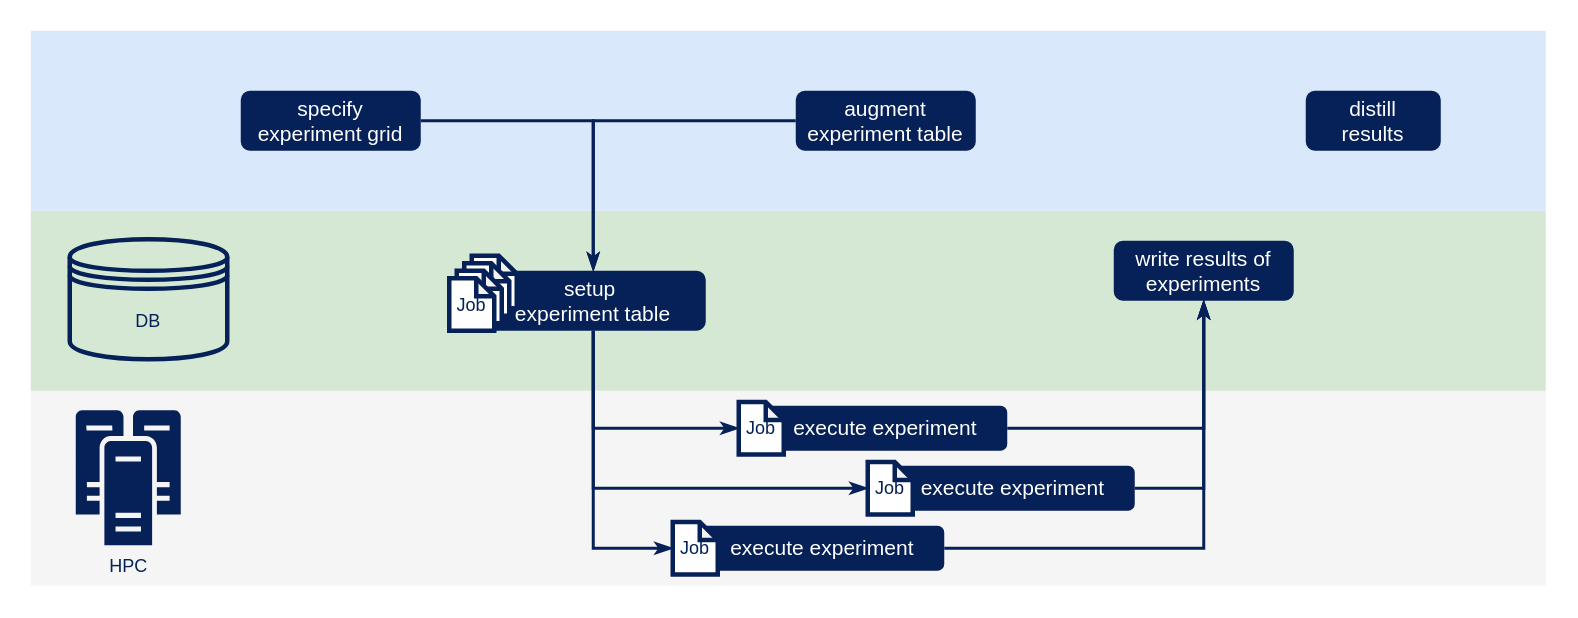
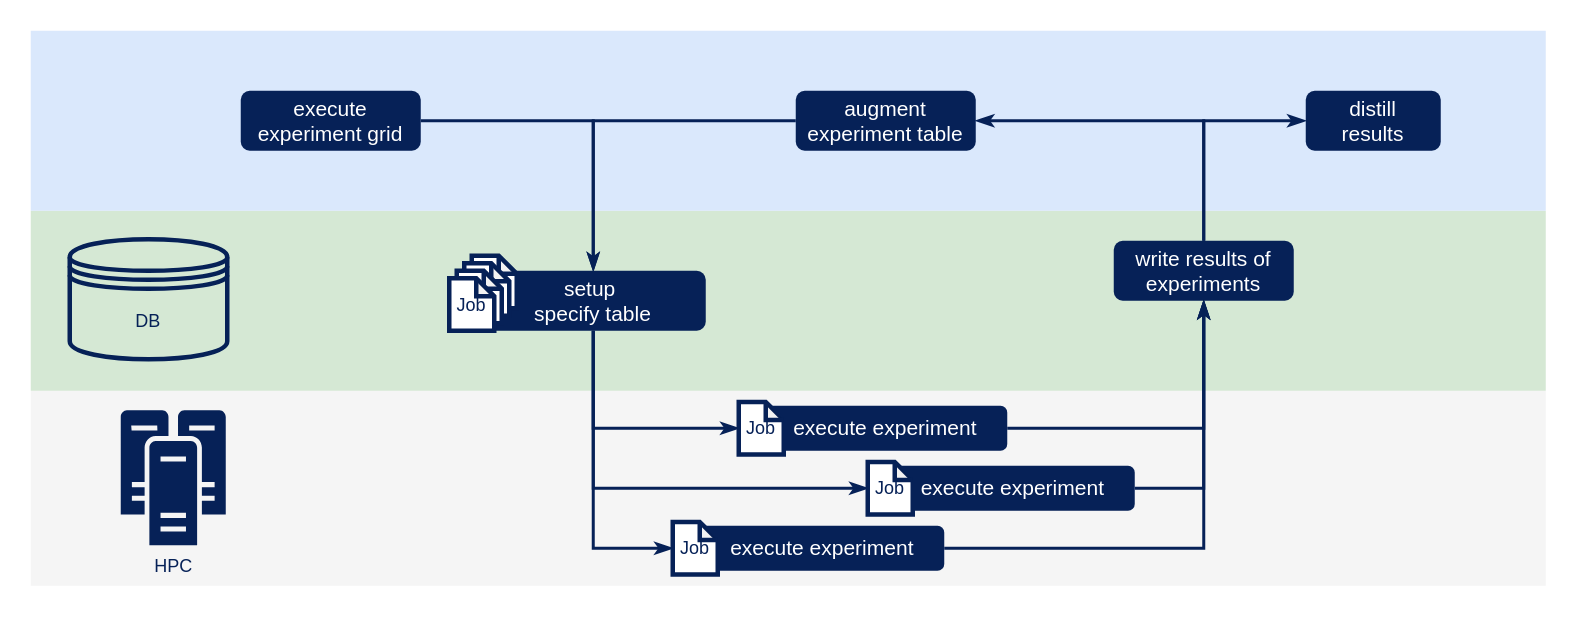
node "specify experiment grid": label "specify experiment grid" -> "execute experiment grid"
edge "write results ofexperiments" -> "augment experiment table": added
edge "write results ofexperiments" -> "distillresults": added
node "setup experiment table": label "setup experiment table" -> "setup specify table"
node "HPC": moved (128, 478) -> (173, 478)
